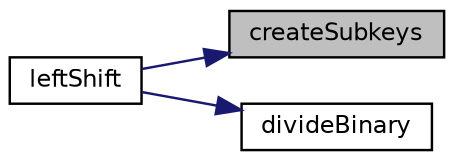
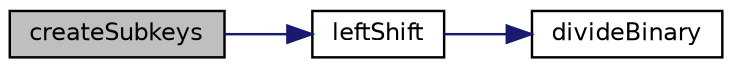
edge "leftShift" -> "createSubkeys": reversed
